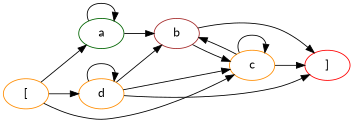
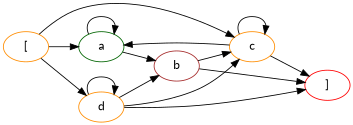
edge "c" -> "b": now "c" -> "a"
